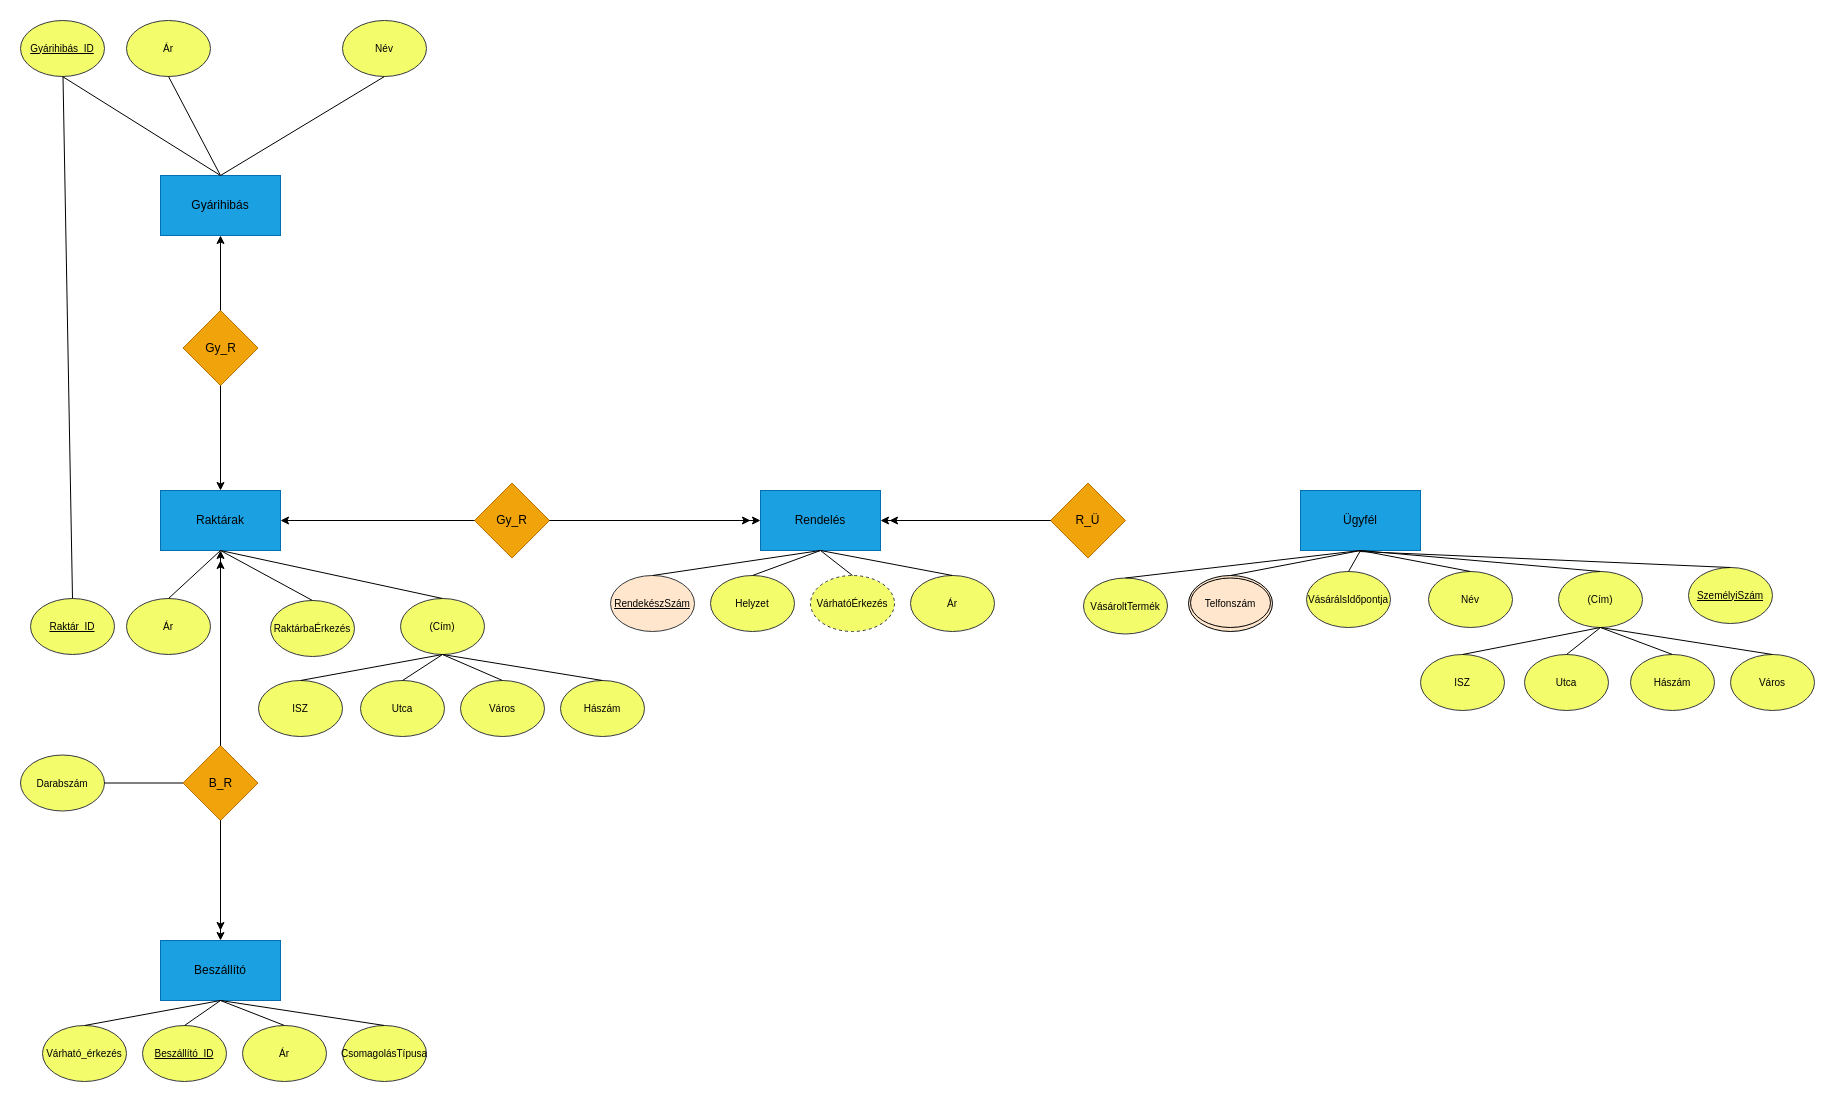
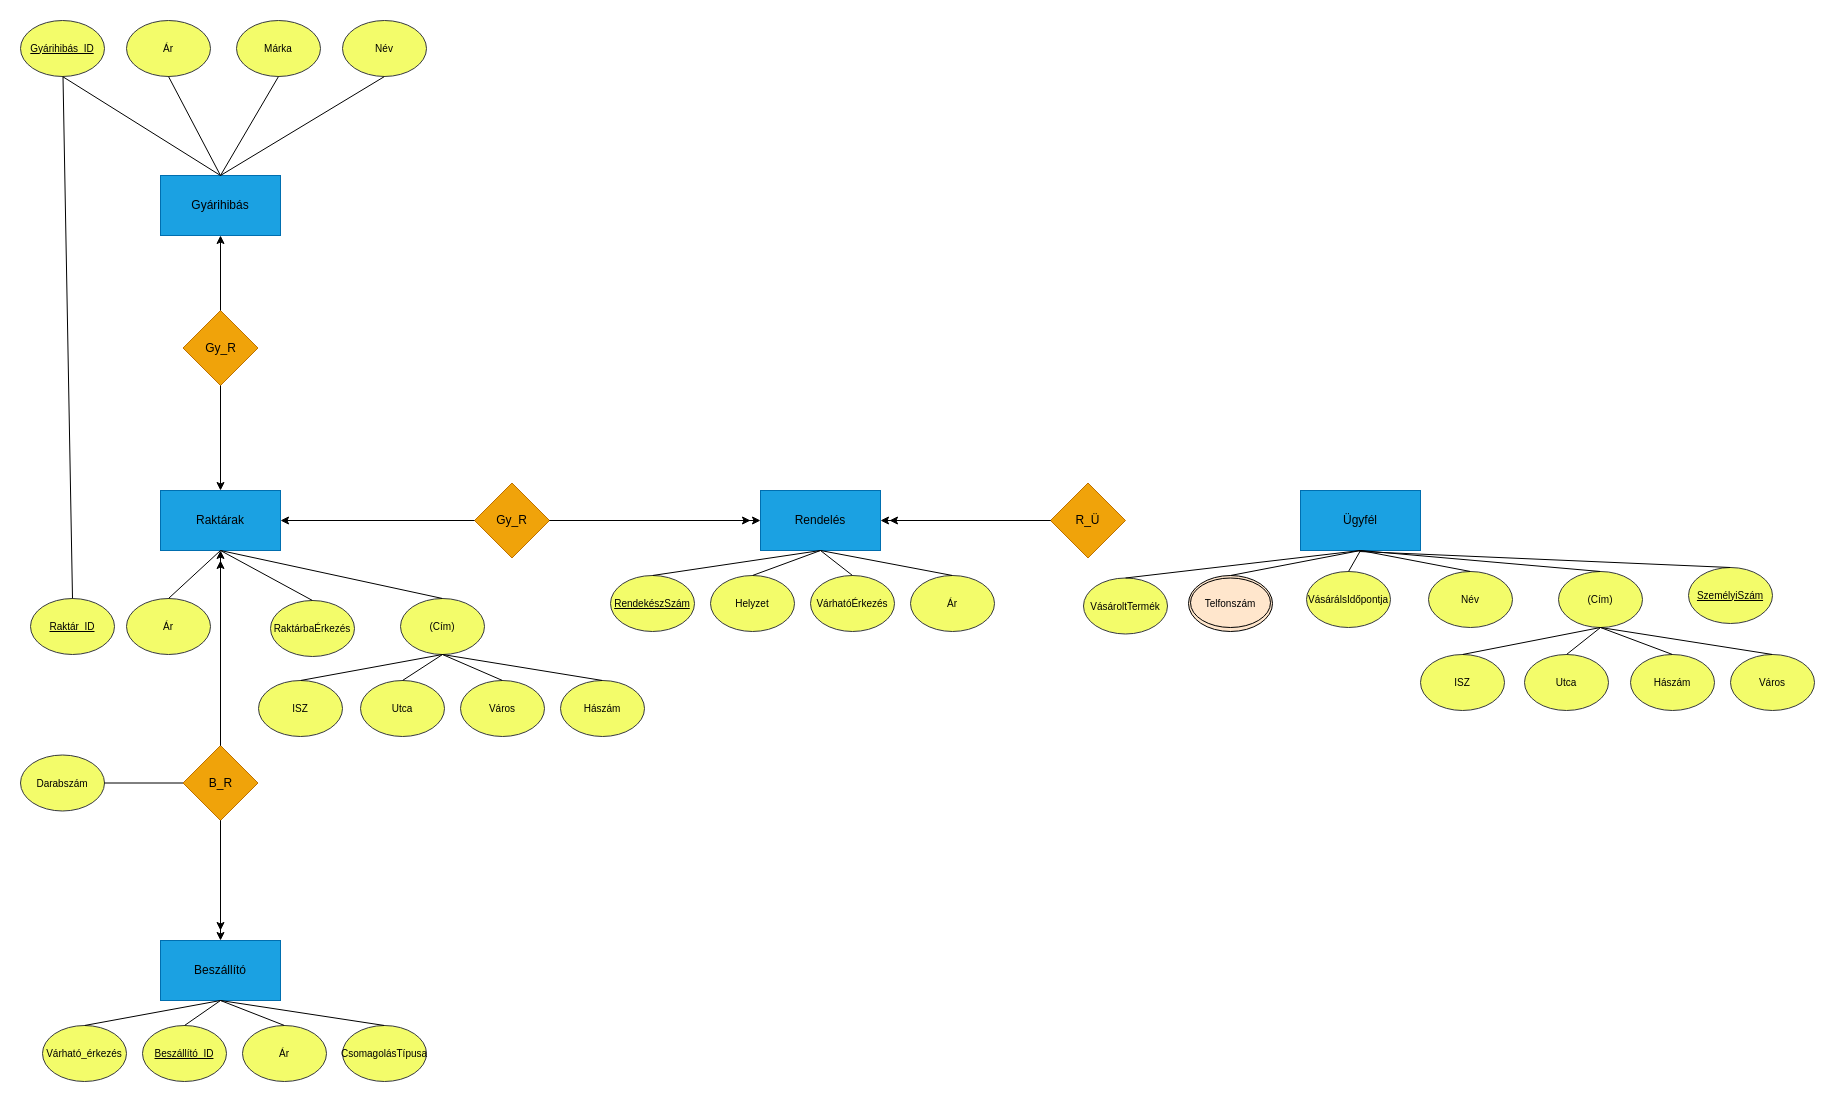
node "Márka": added
edge "Márka" -- "Gyárihibás": added
node "RendekészSzám": fillcolor #ffe6cc -> #f3fc6a
node "VárhatóÉrkezés": style dashed -> solid
